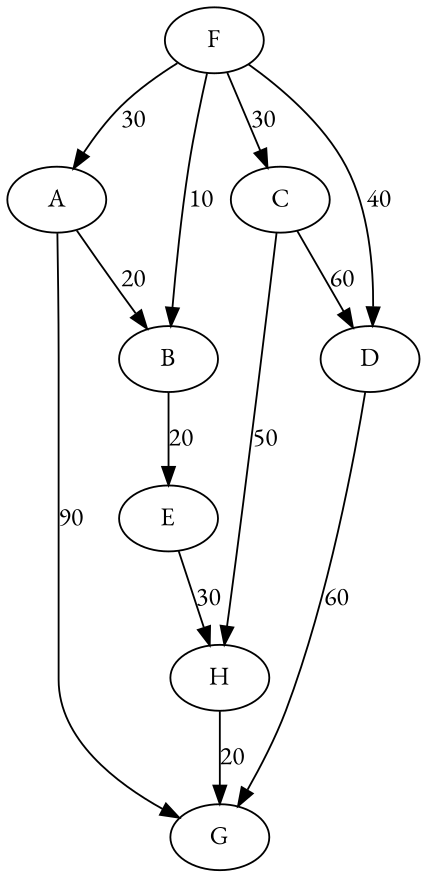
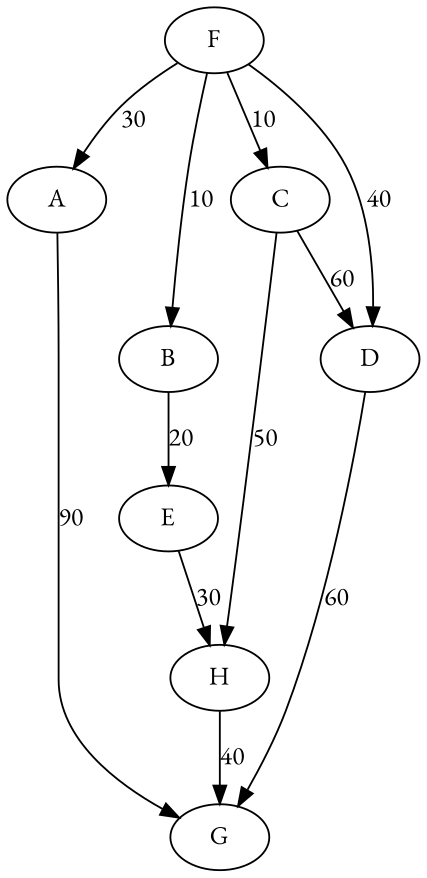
edge "F" -> "C": label "30" -> "10"
edge "A" -> "B": removed, label "20"
edge "H" -> "G": label "20" -> "40"
